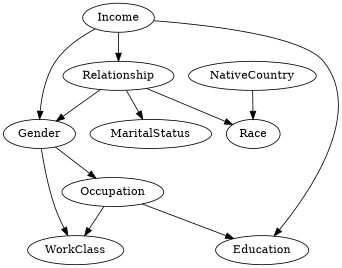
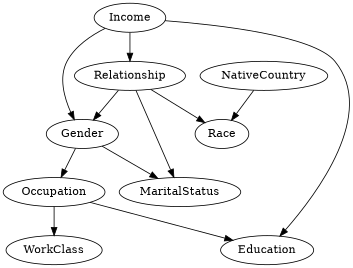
edge "Gender" -> "WorkClass": now "Gender" -> "MaritalStatus"
